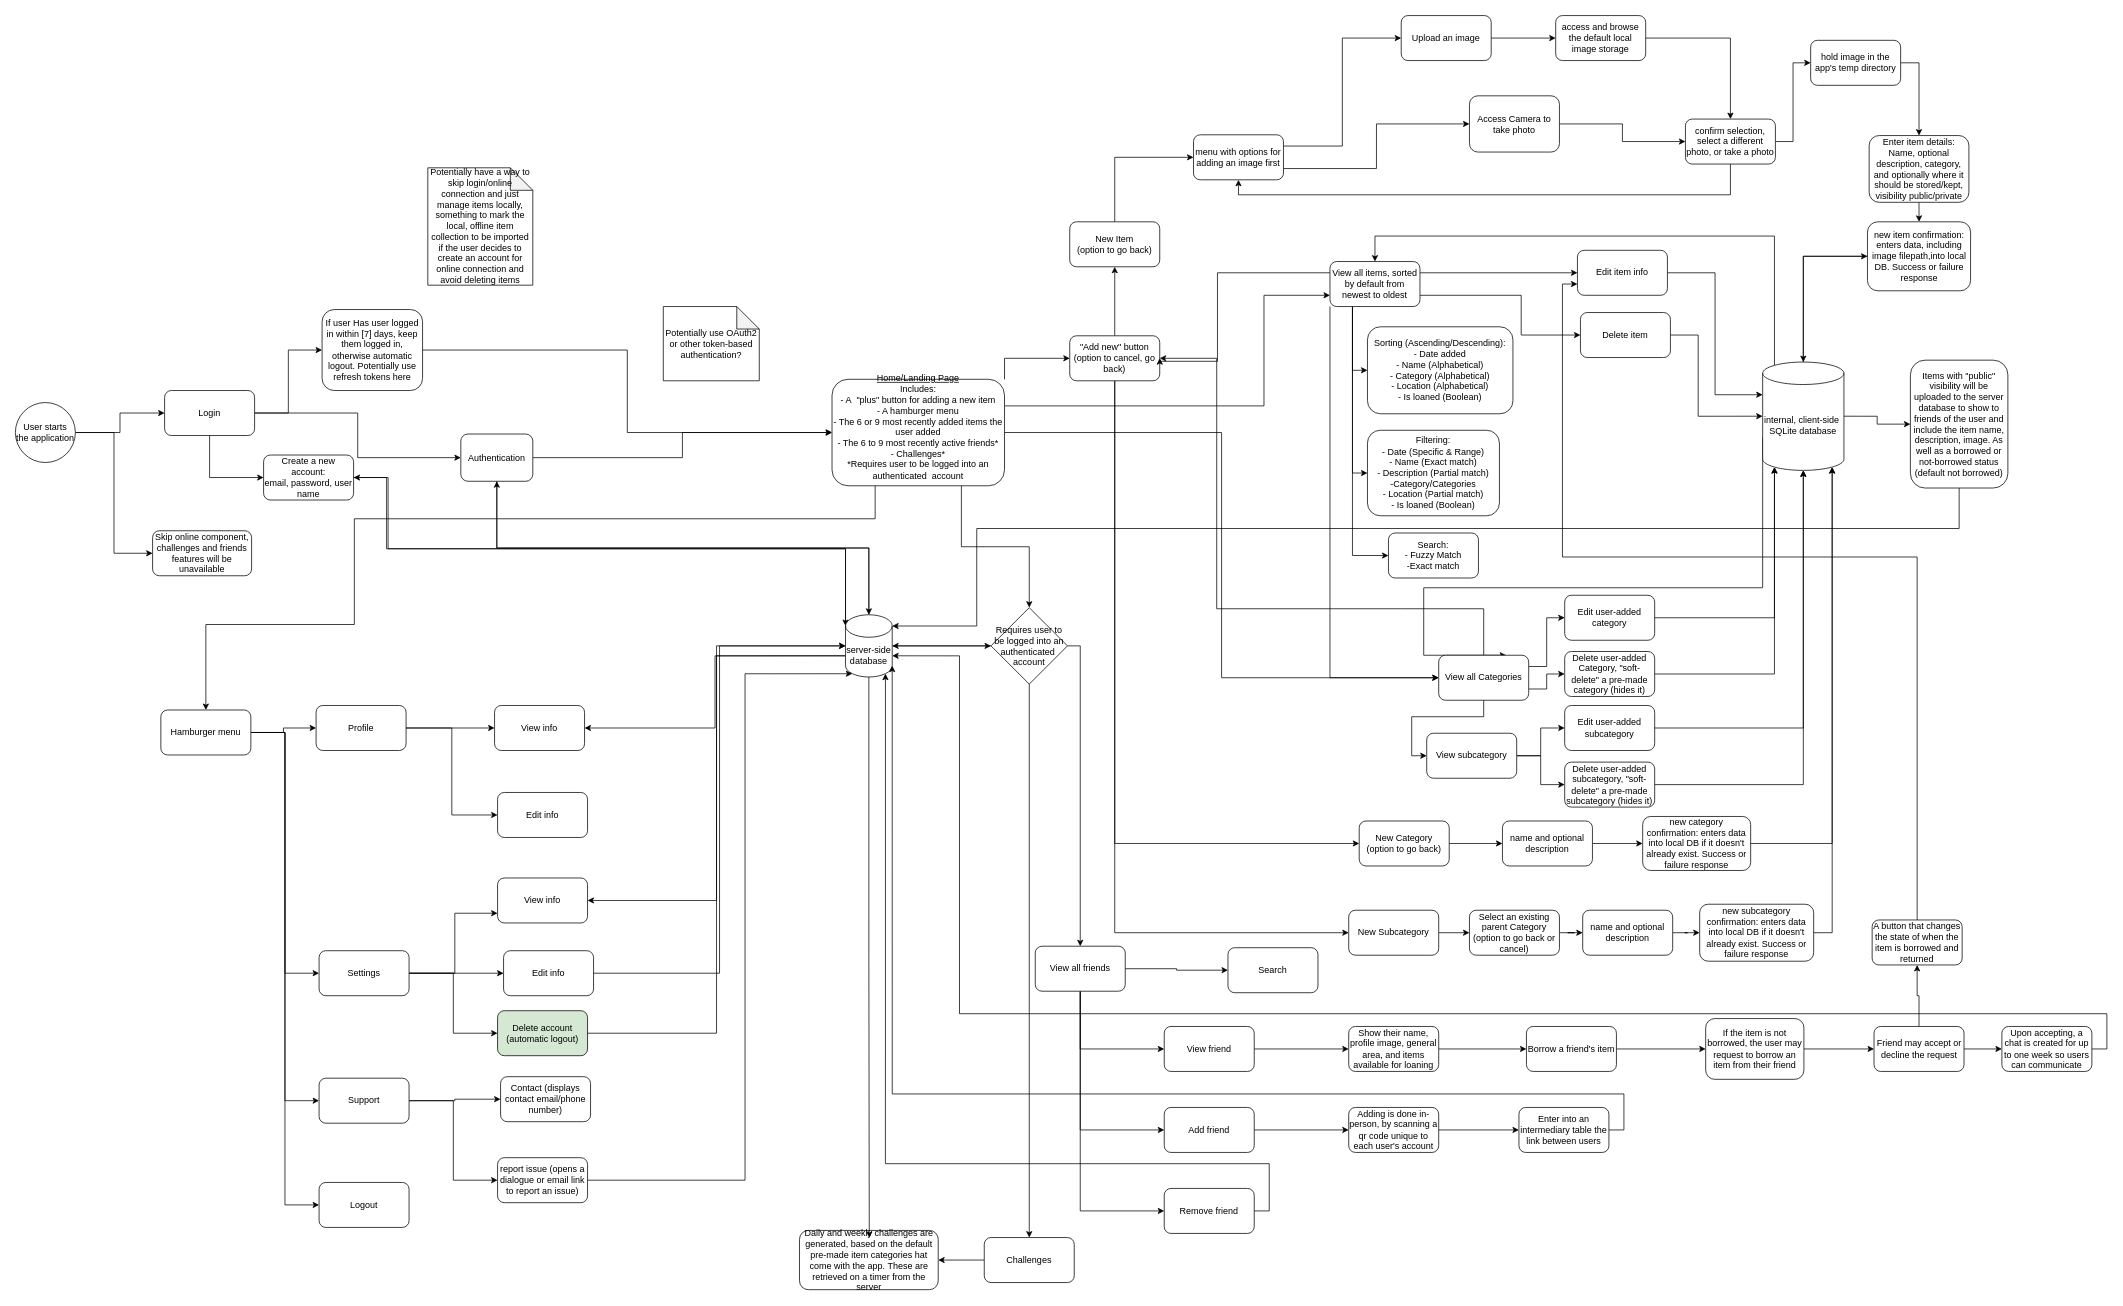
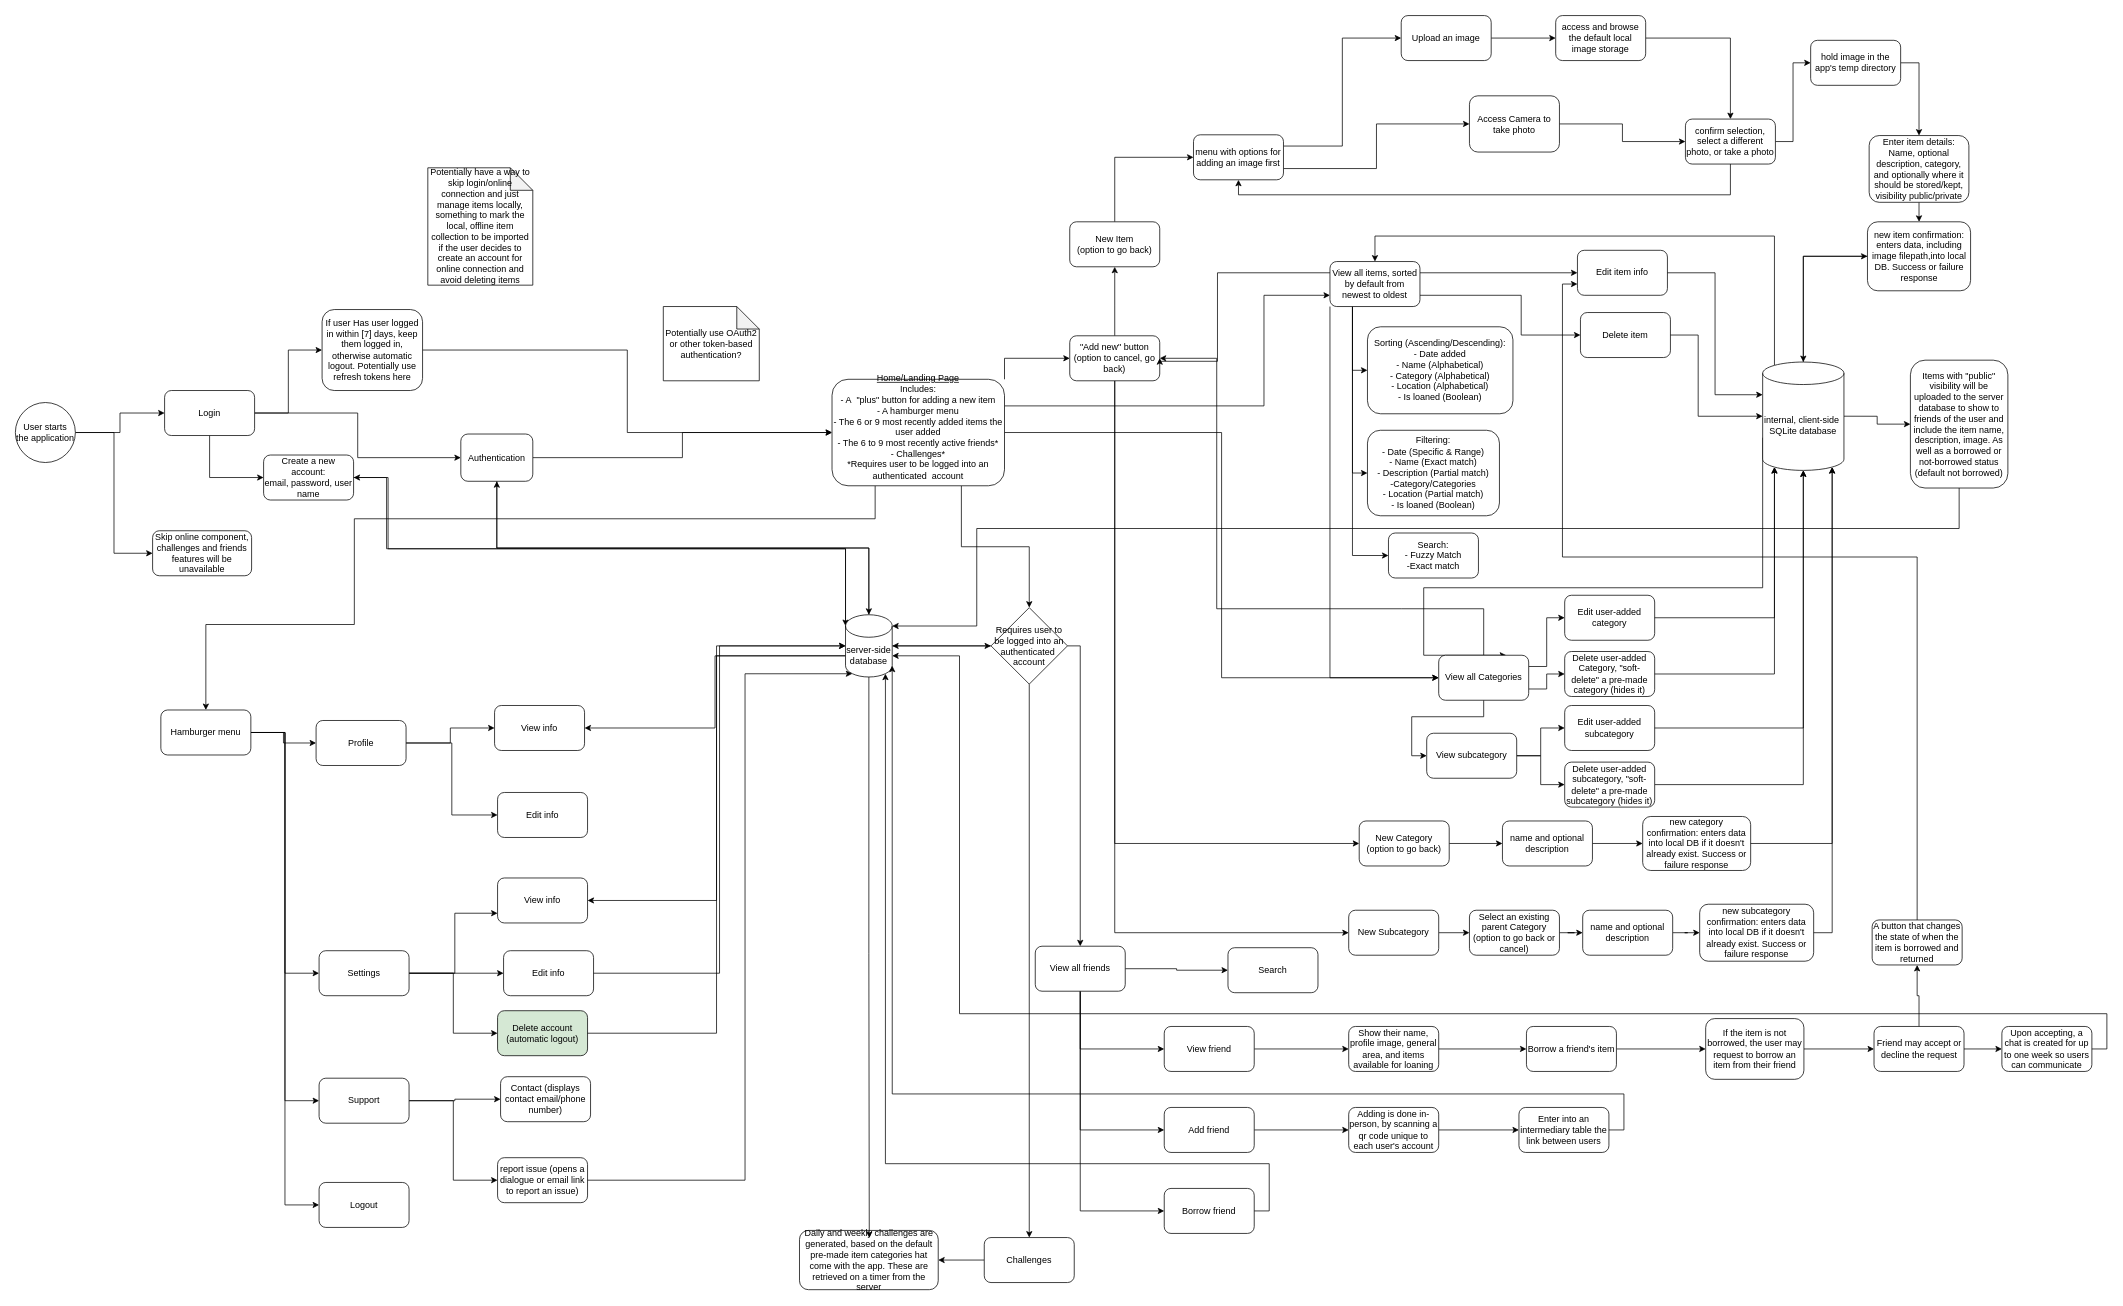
node "Profile": moved (361, 728) -> (361, 743)
node "Remove friend": label "Remove friend" -> "Borrow friend"
